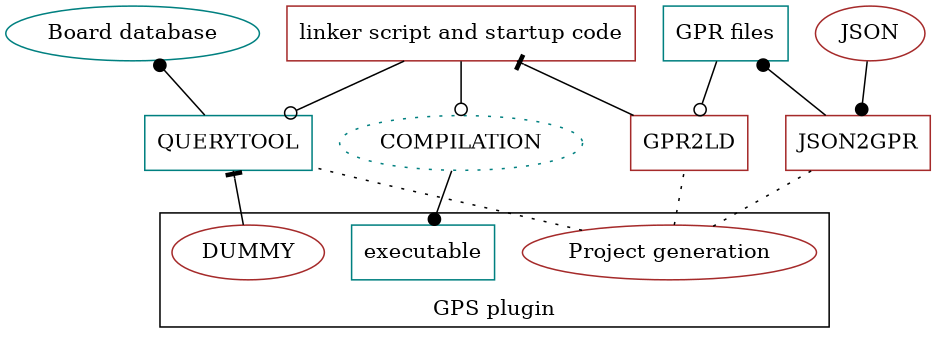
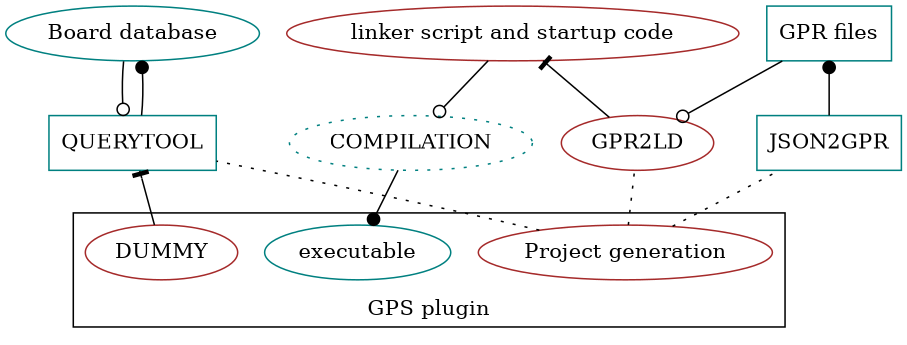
node "linker script and startup code": shape box -> ellipse
node "JSON": removed
edge "linker script and startup code" -> "QUERYTOOL": now "Board database" -> "QUERYTOOL"
node "GPR2LD": shape box -> ellipse
node "JSON2GPR": color brown -> teal
node "executable": shape box -> ellipse
